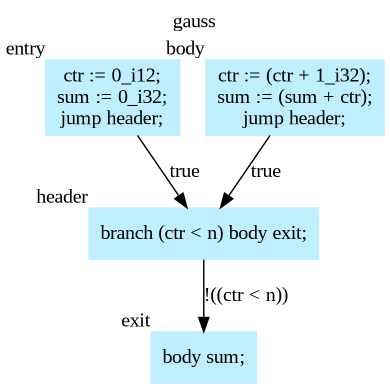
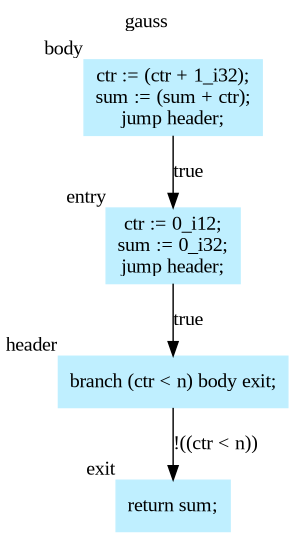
edge "ctr := (ctr + 1_i32); sum := (sum + ctr); jump header; body" -> "branch (ctr < n) body exit; header": now "ctr := (ctr + 1_i32); sum := (sum + ctr); jump header; body" -> "ctr := 0_i12; sum := 0_i32; jump header; entry"
node "body sum; exit": label "body sum; exit" -> "return sum; exit"
